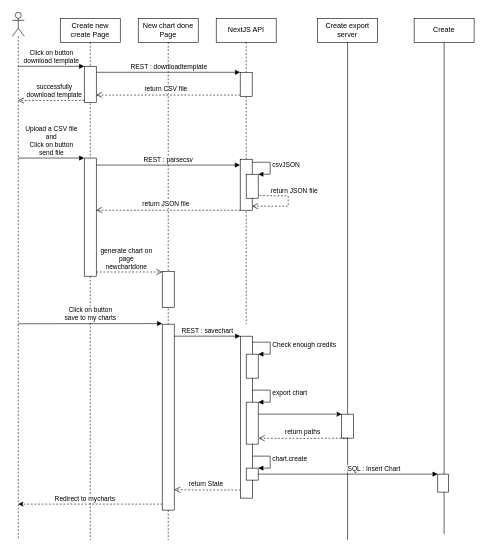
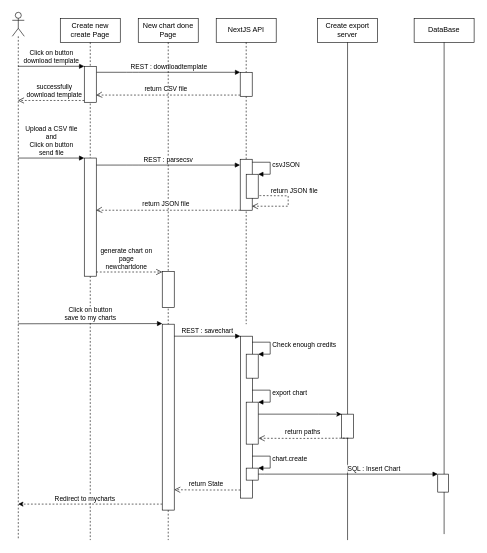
node "Create": label "Create" -> "DataBase"
